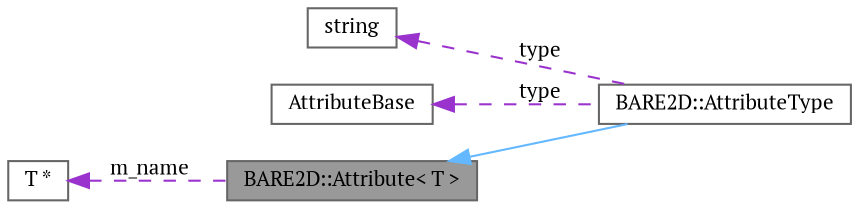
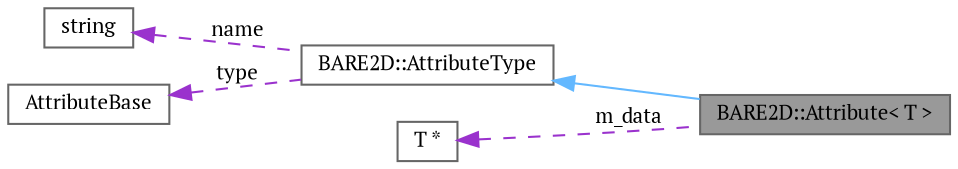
edge "BARE2D::AttributeType" -> "string": label " type" -> " name"
edge "BARE2D::AttributeType" -> "BARE2D::Attribute< T >": reversed
edge "BARE2D::Attribute< T >" -> "T *": label " m_name" -> " m_data"
